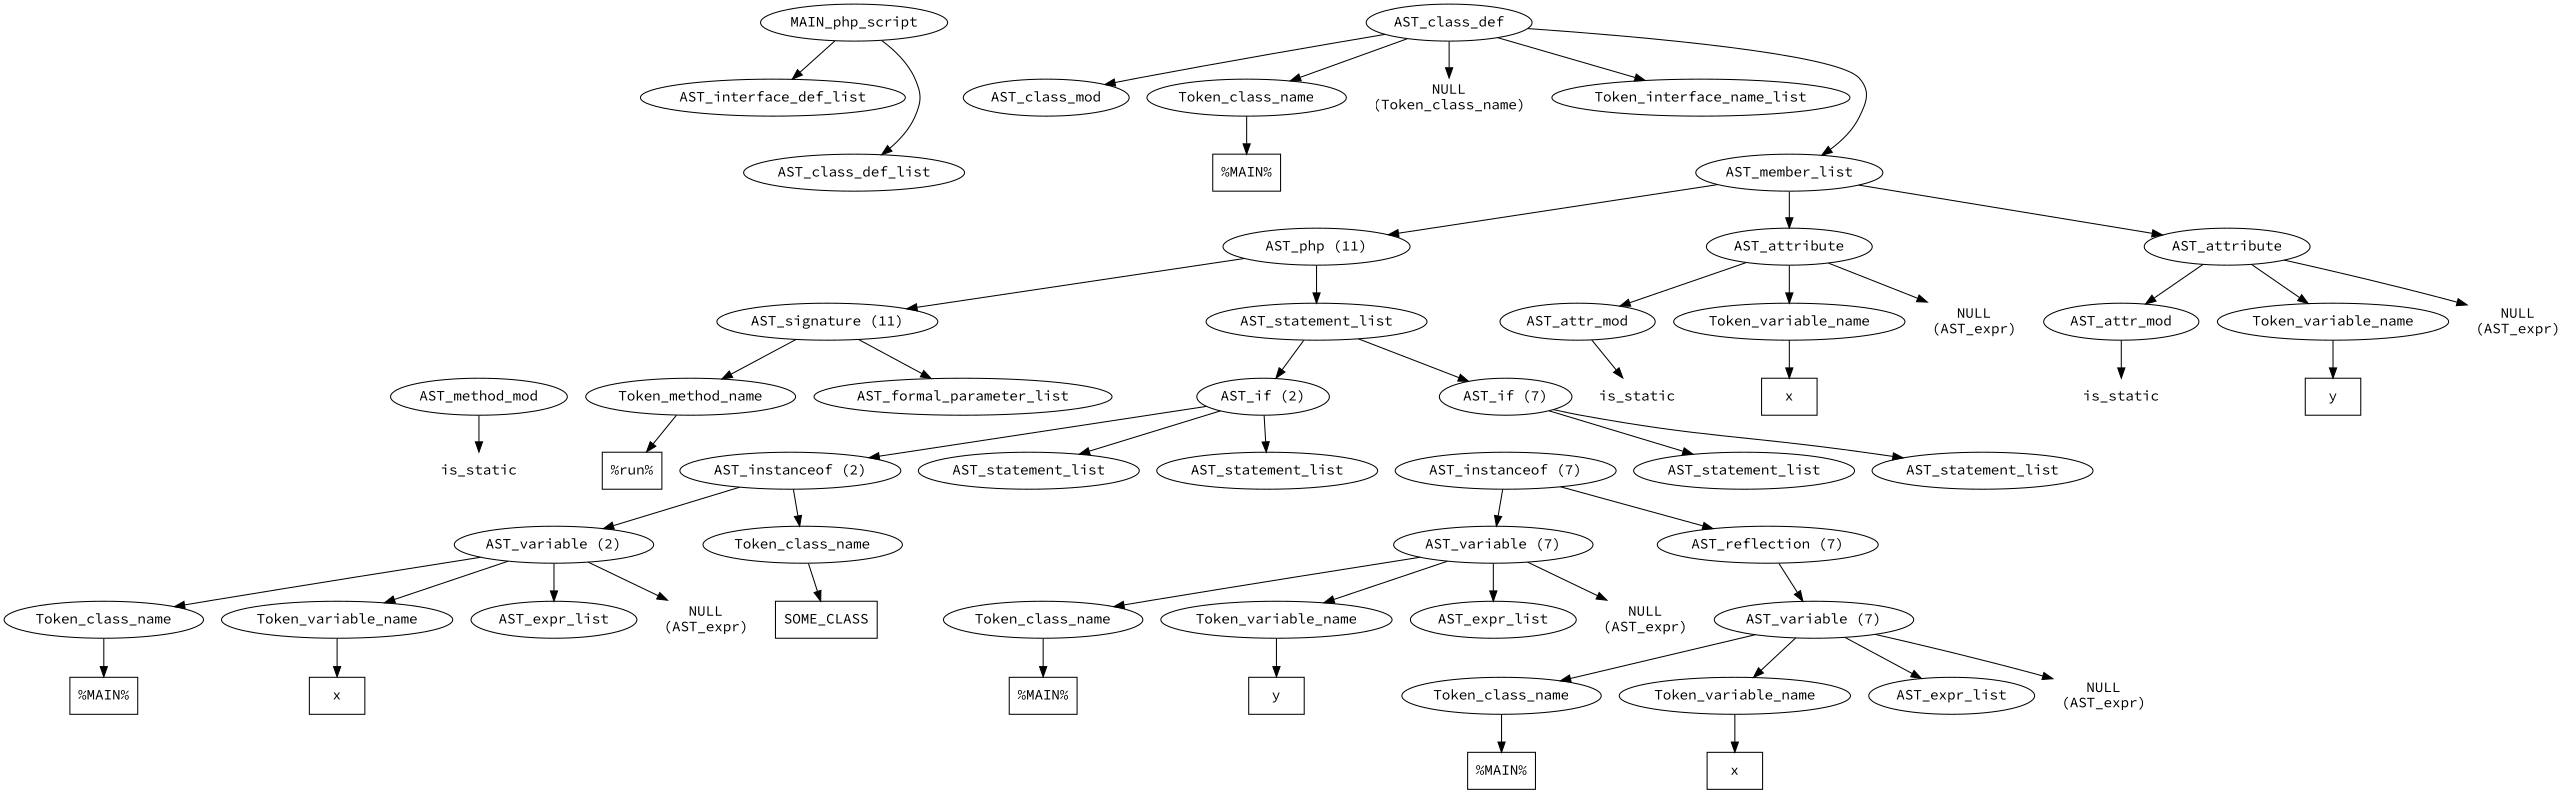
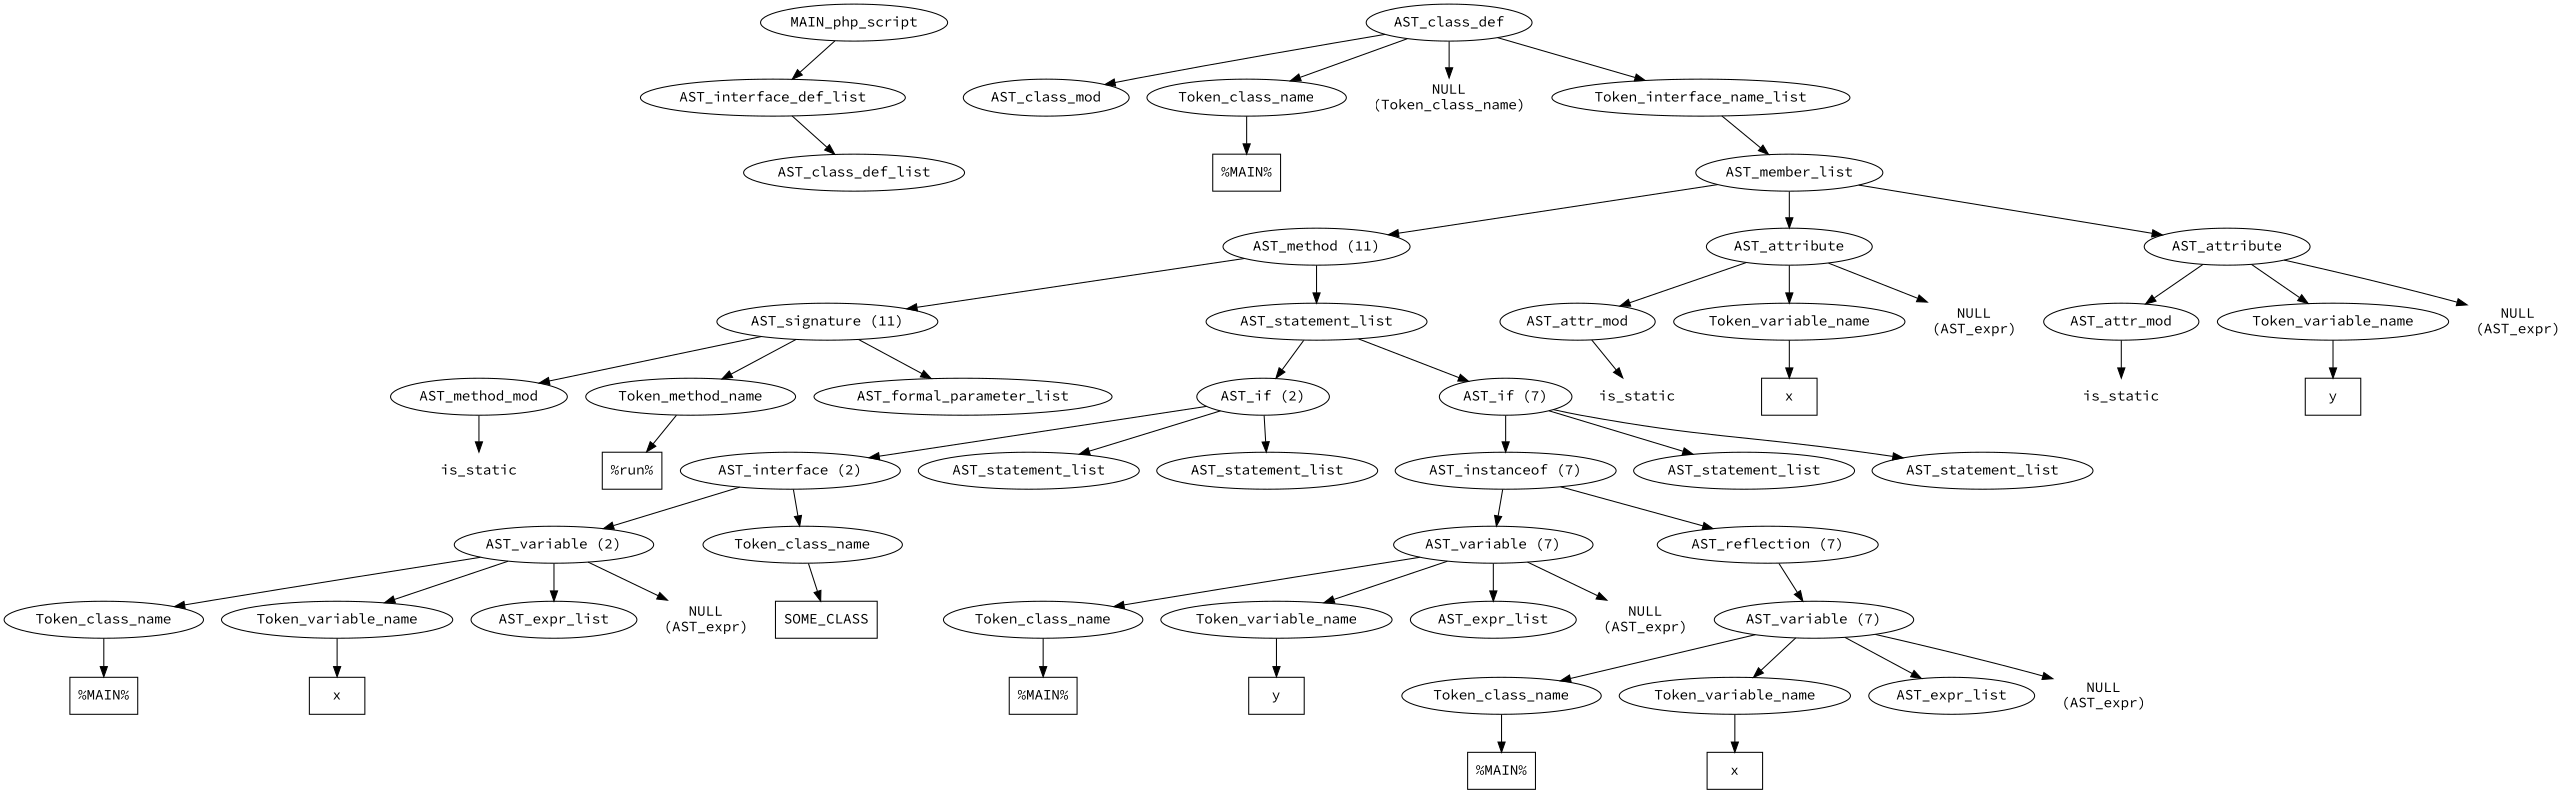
edge "AST_class_def" -> "AST_member_list": now "Token_interface_name_list" -> "AST_member_list"
edge "MAIN_php_script" -> "AST_class_def_list": now "AST_interface_def_list" -> "AST_class_def_list"
node "AST_php (11)": label "AST_php (11)" -> "AST_method (11)"
edge "AST_signature (11)" -> "AST_method_mod": added
edge "AST_if (7)" -> "AST_instanceof (7)": added
node "AST_instanceof (2)": label "AST_instanceof (2)" -> "AST_interface (2)"
